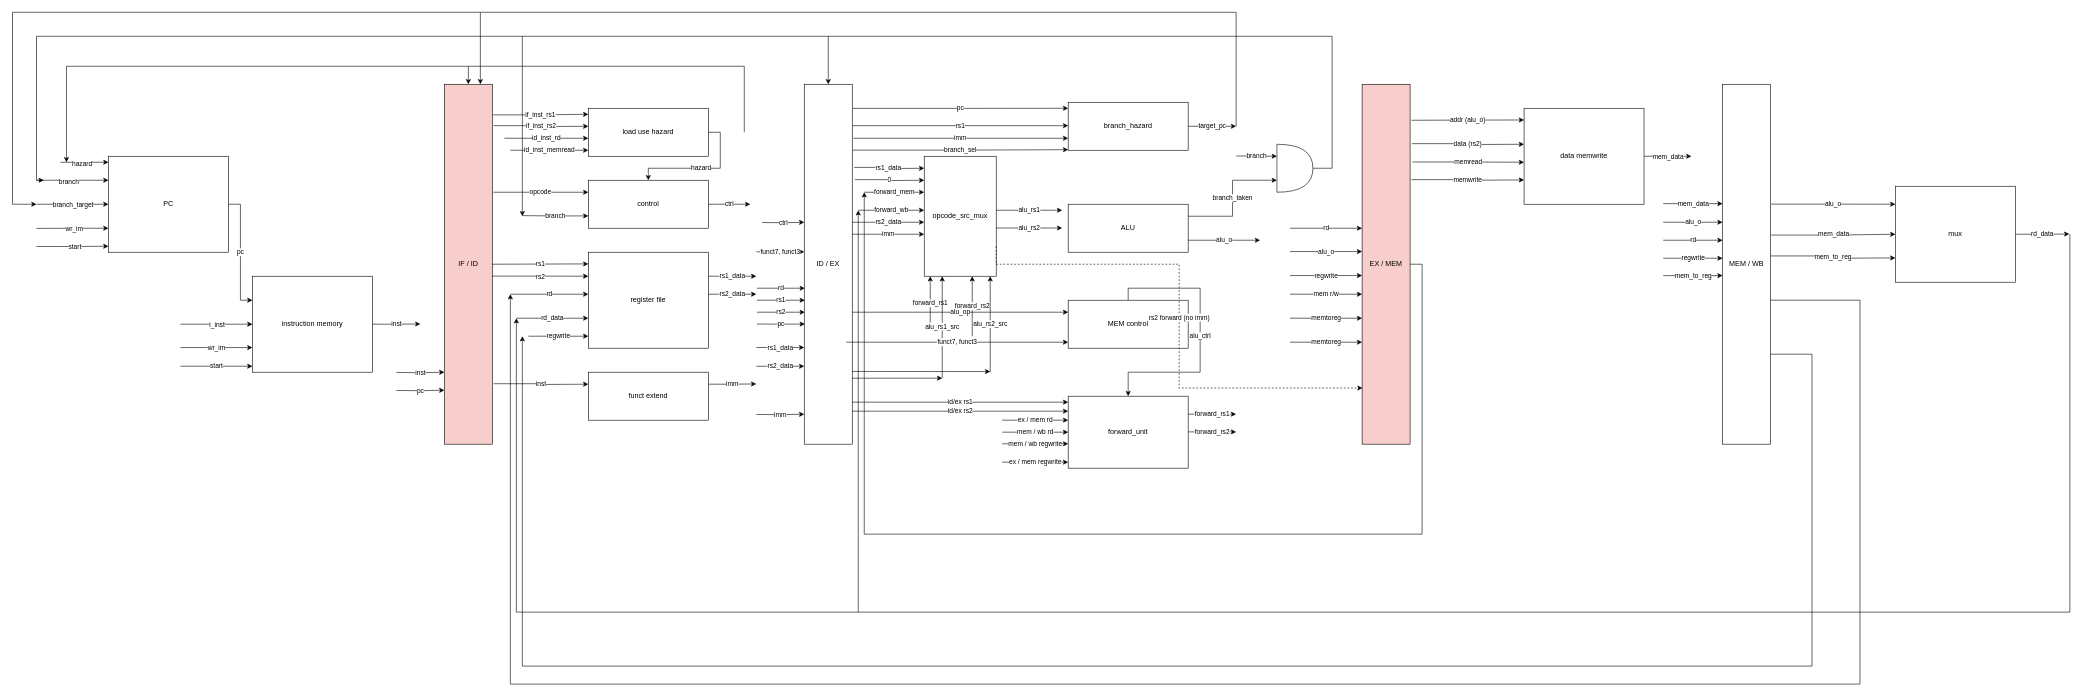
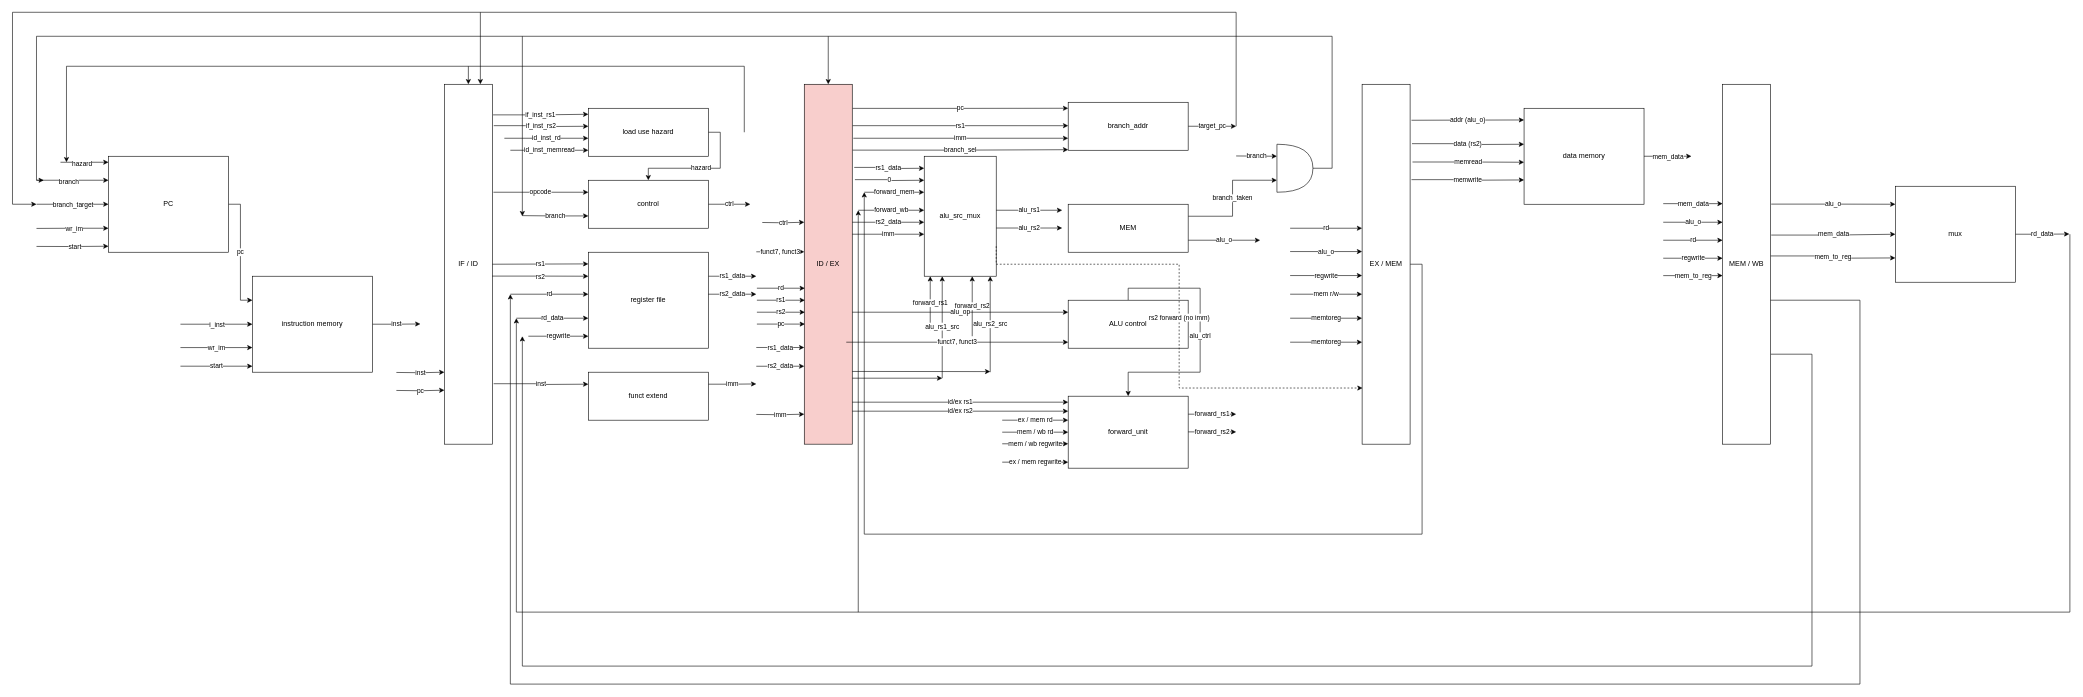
node "branch_hazard": label "branch_hazard" -> "branch_addr"
node "data memwrite": label "data memwrite" -> "data memory"
node "opcode_src_mux": label "opcode_src_mux" -> "alu_src_mux"
node "ALU": label "ALU" -> "MEM"
node "IF / ID": fillcolor #f8cecc -> #ffffff
node "ID / EX": fillcolor #ffffff -> #f8cecc
node "EX / MEM": fillcolor #f8cecc -> #ffffff
node "MEM control": label "MEM control" -> "ALU control"
